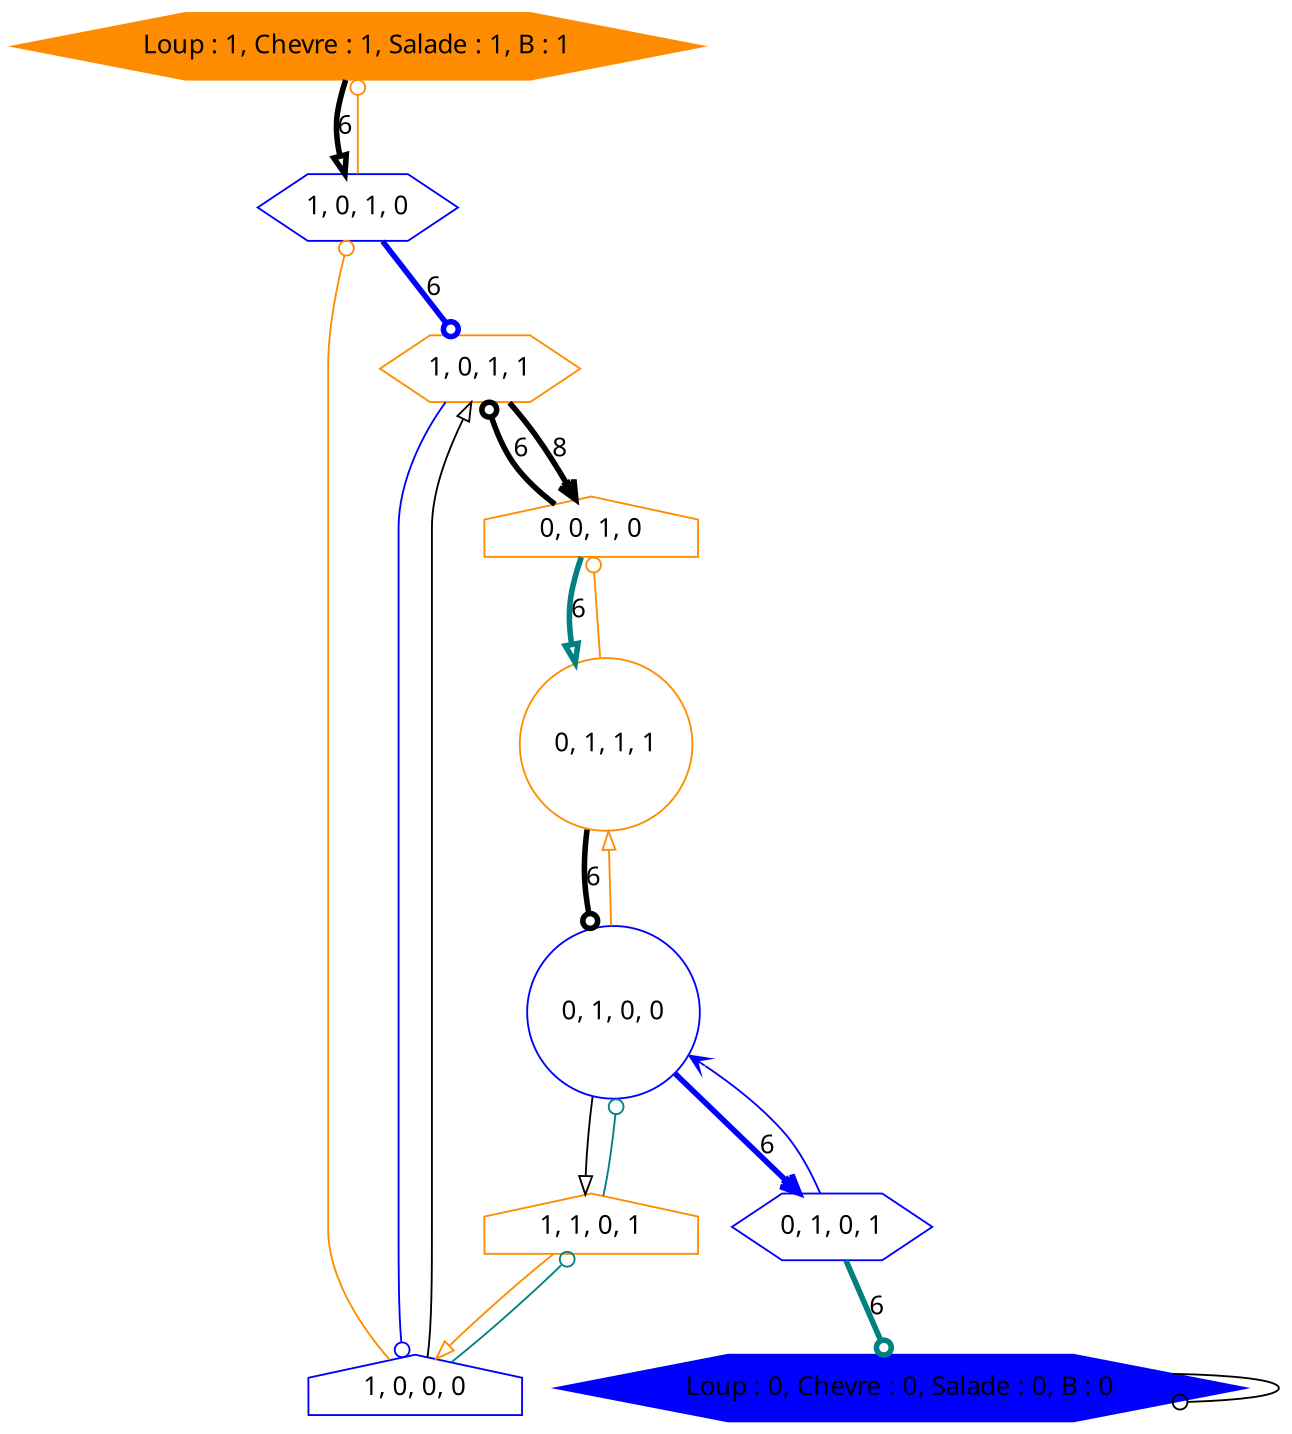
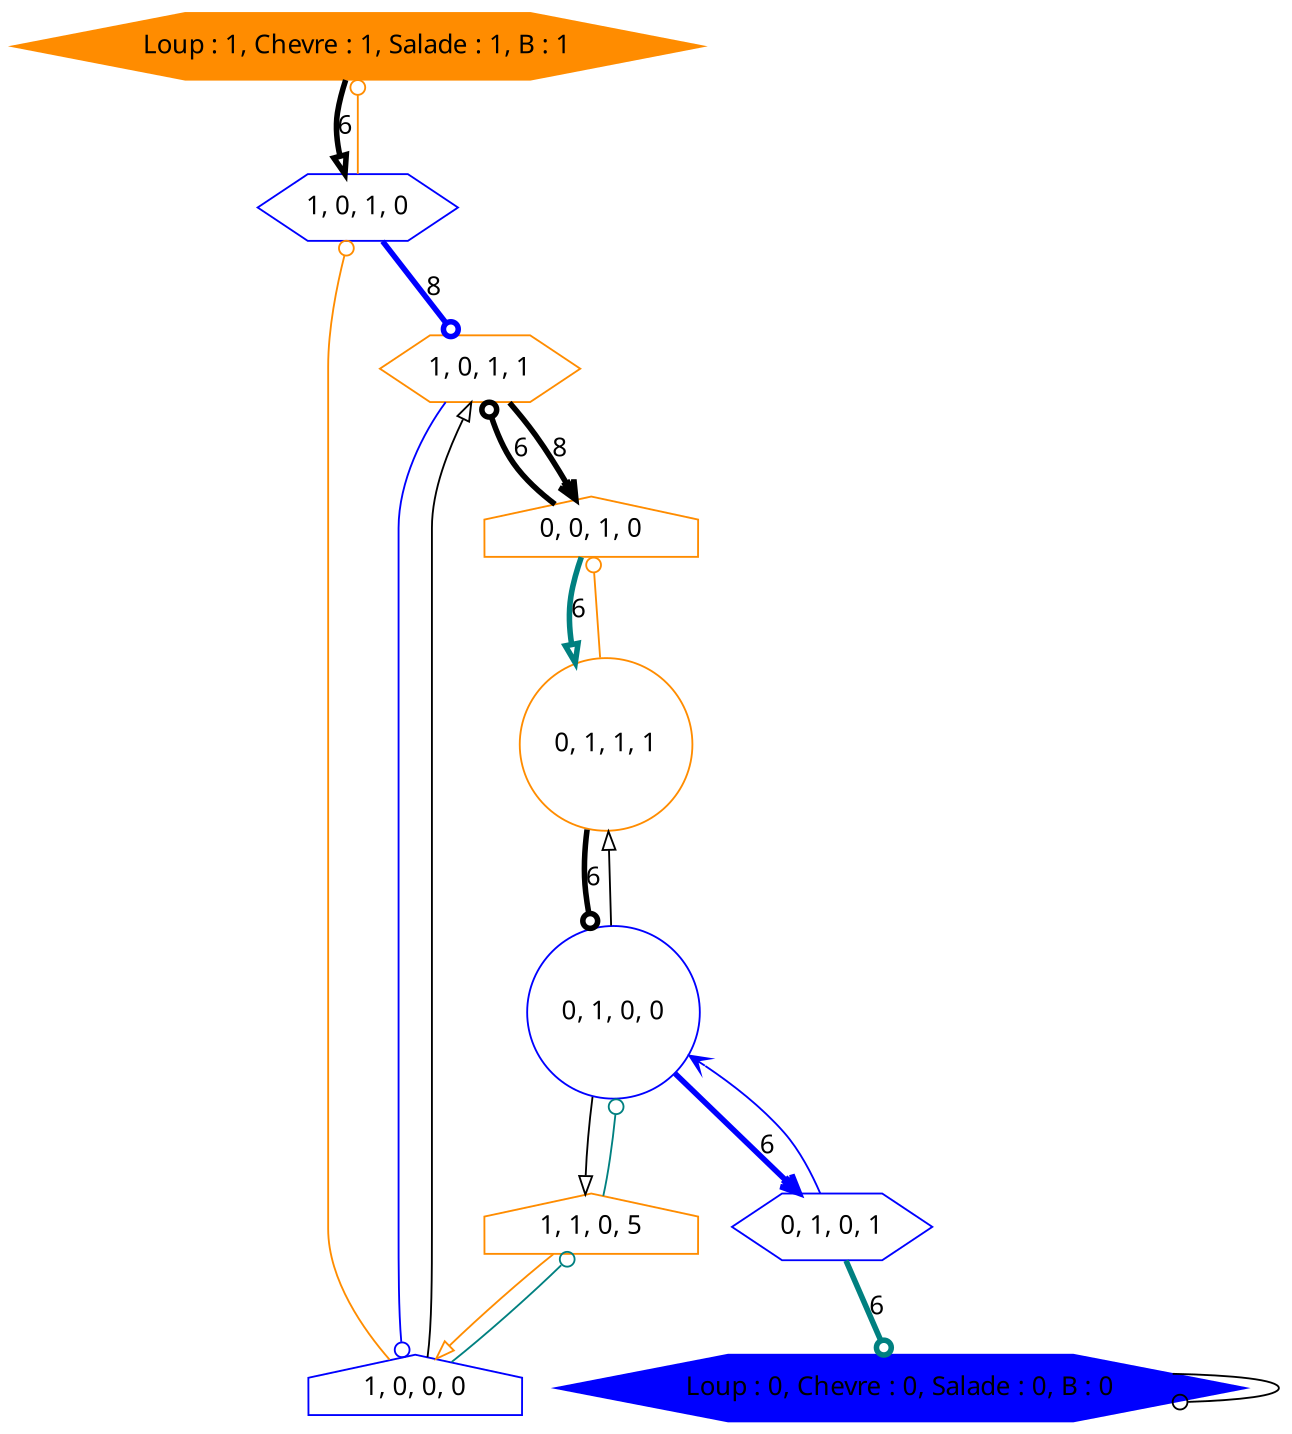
edge "1, 0, 1, 0" -> "1, 0, 1, 1": label "6" -> "8"
edge "0, 1, 0, 0" -> "0, 1, 1, 1": color darkorange -> black
node "1, 1, 0, 1": label "1, 1, 0, 1" -> "1, 1, 0, 5"
